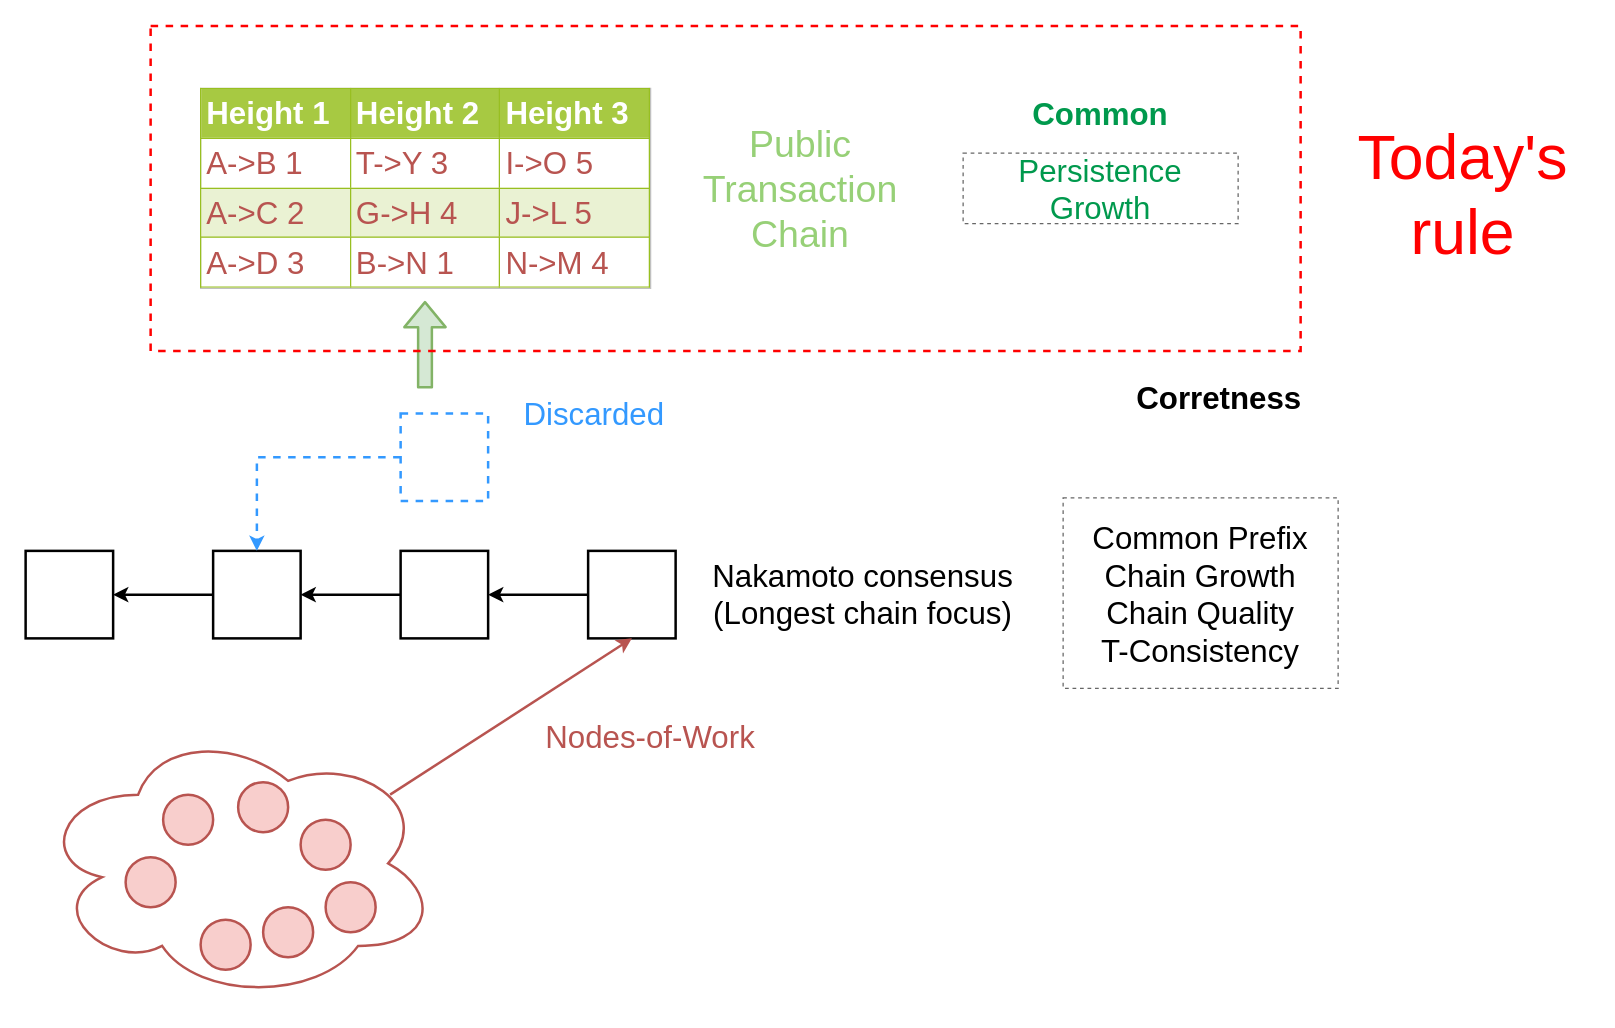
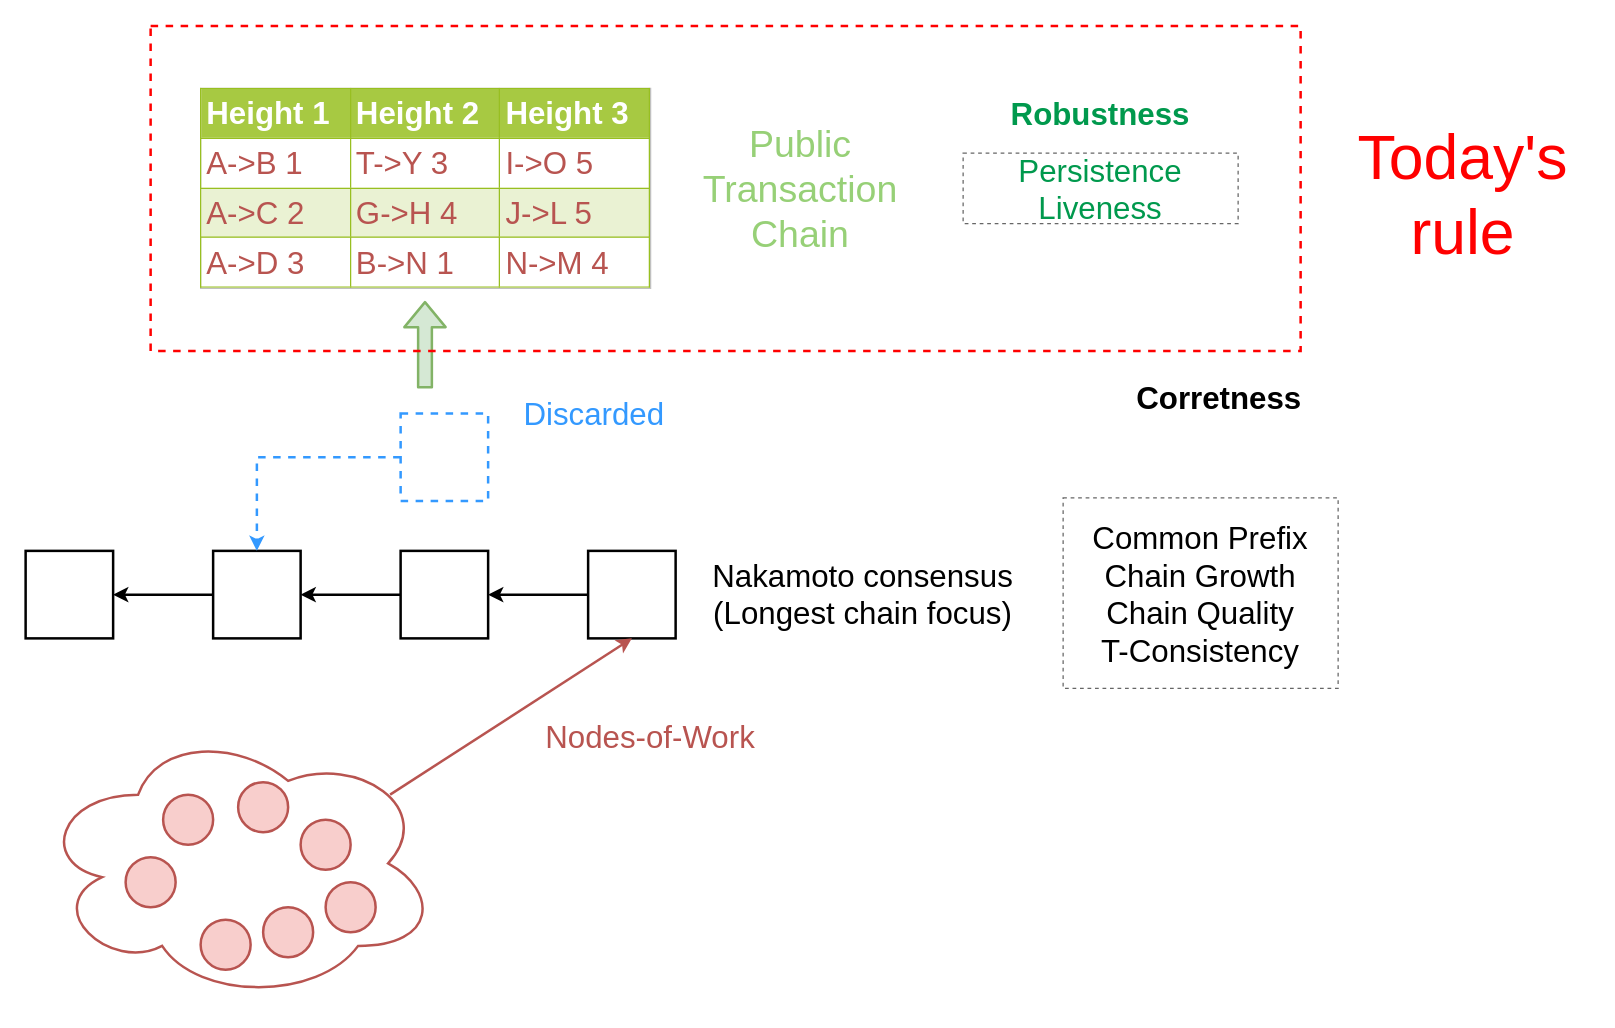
node "Common": label "Common" -> "Robustness"
node "Persistence Growth": label "Persistence Growth" -> "Persistence Liveness"
